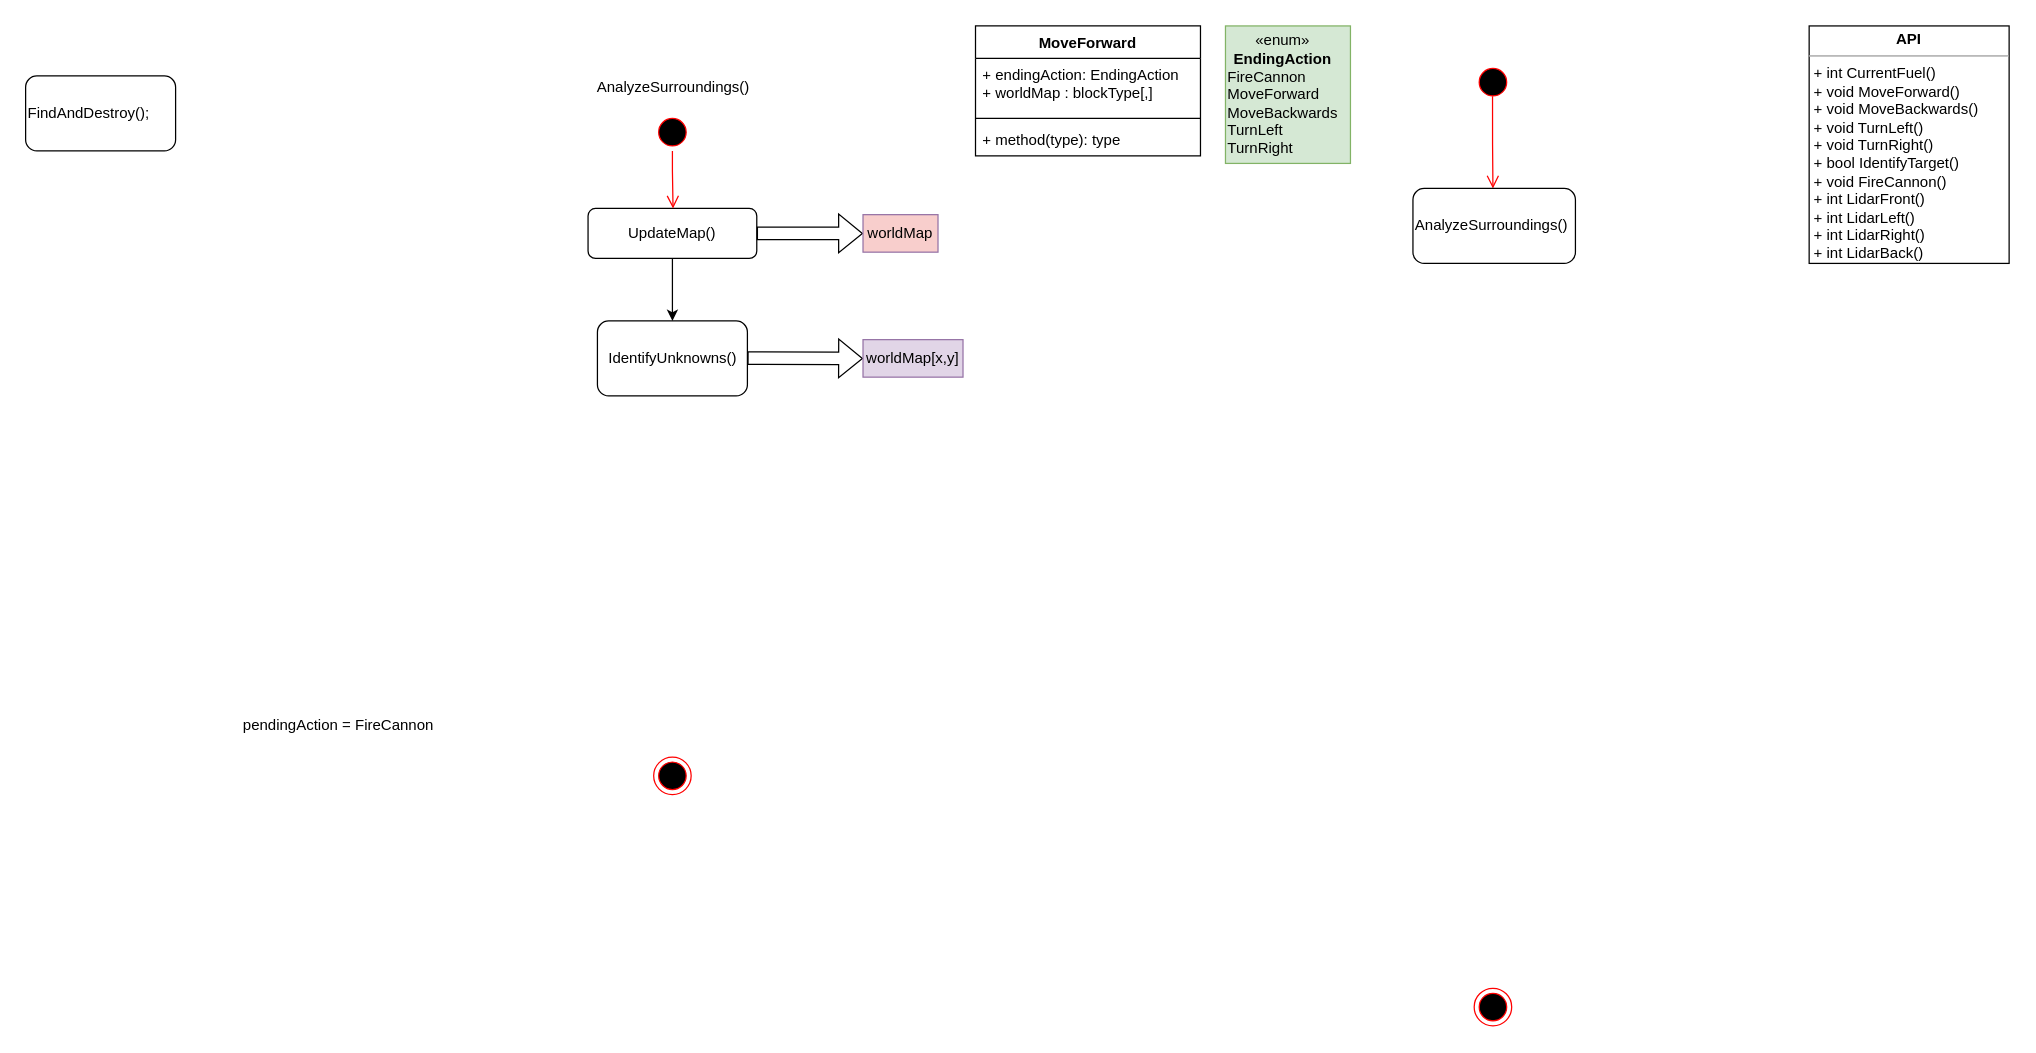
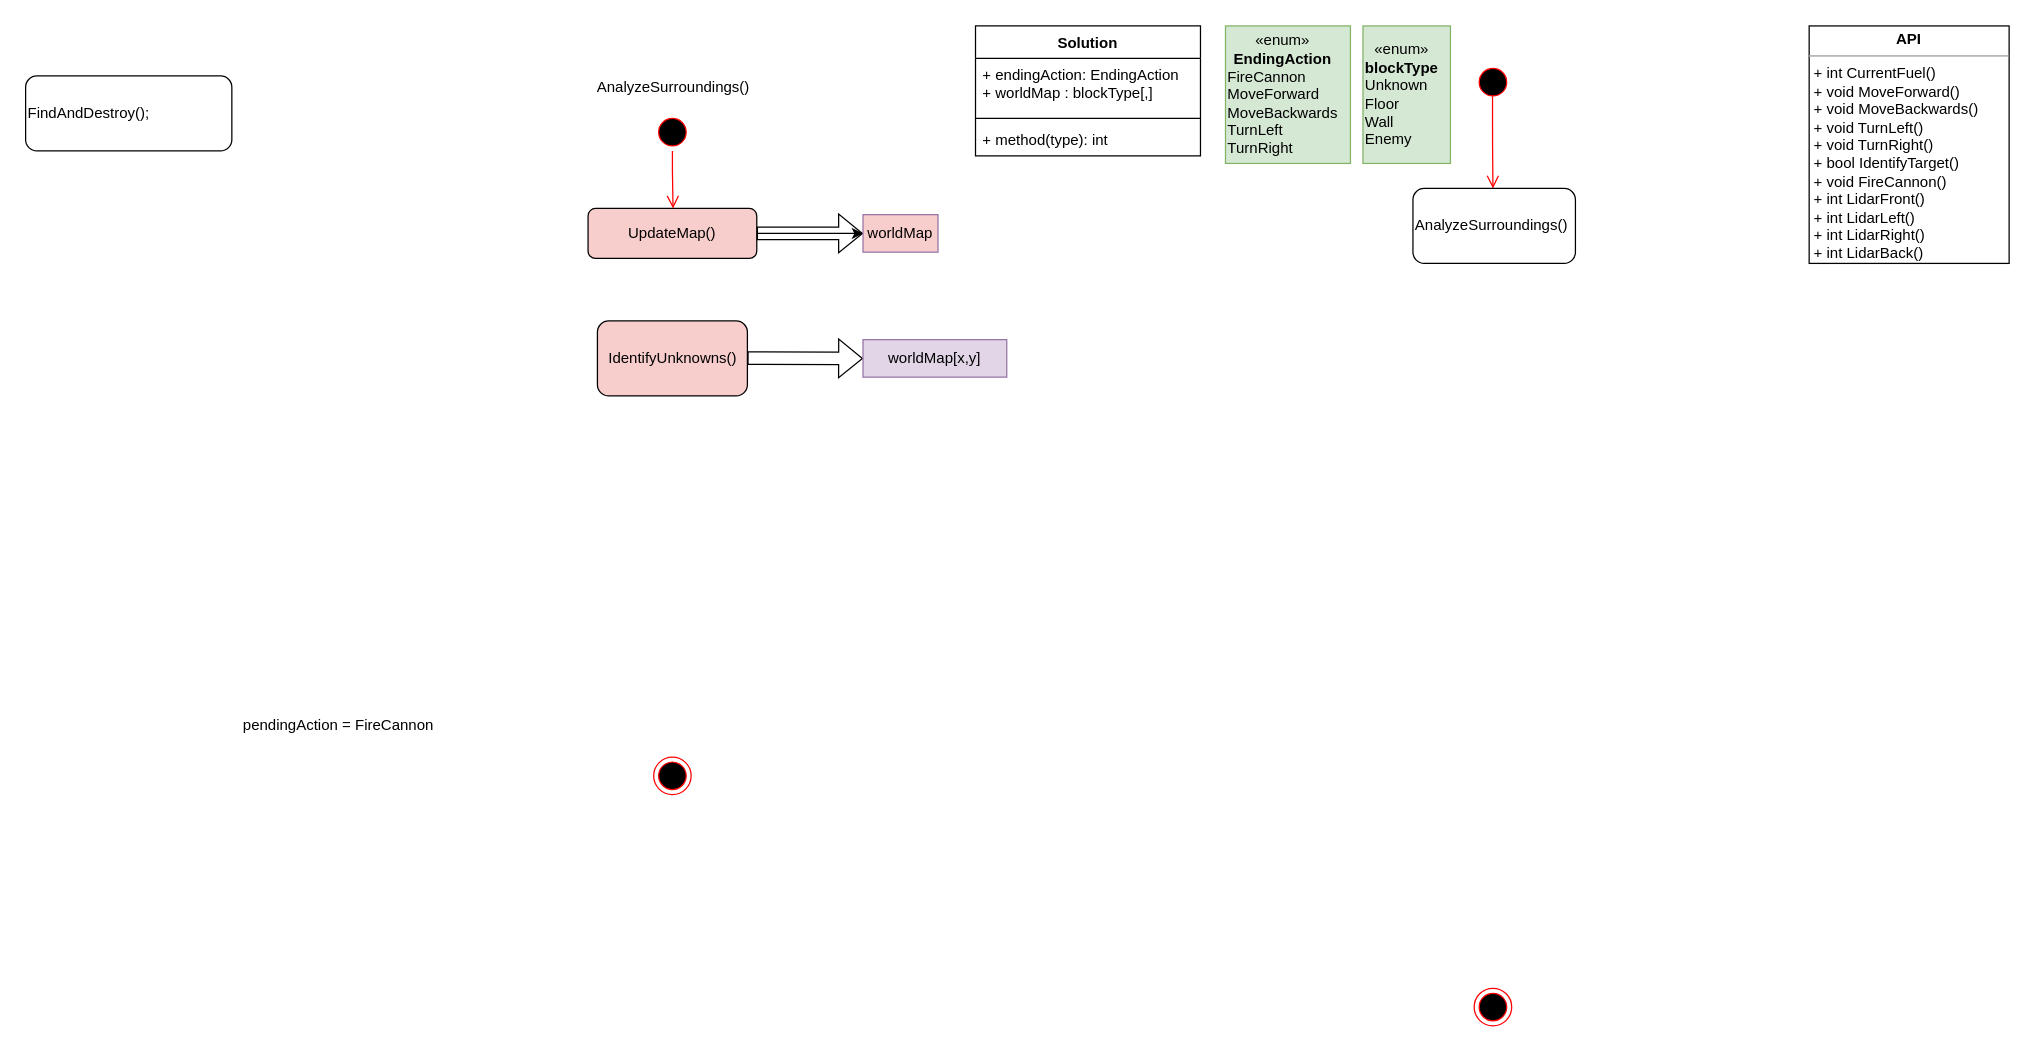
node "MoveForward": label "MoveForward" -> "Solution"
node "«enum» blockType Unknown Floor Wall Enemy": added
node "FindAndDestroy();": size 150x75 -> 206x75
node "+ method(type): type": label "+ method(type): type" -> "+ method(type): int"
node "UpdateMap()": fillcolor #ffffff -> #f8cecc
edge "UpdateMap()" -> "IdentifyUnknowns()": now "UpdateMap()" -> "worldMap"
node "IdentifyUnknowns()": fillcolor #ffffff -> #f8cecc
node "worldMap[x,y]": size 100x38 -> 144x38
